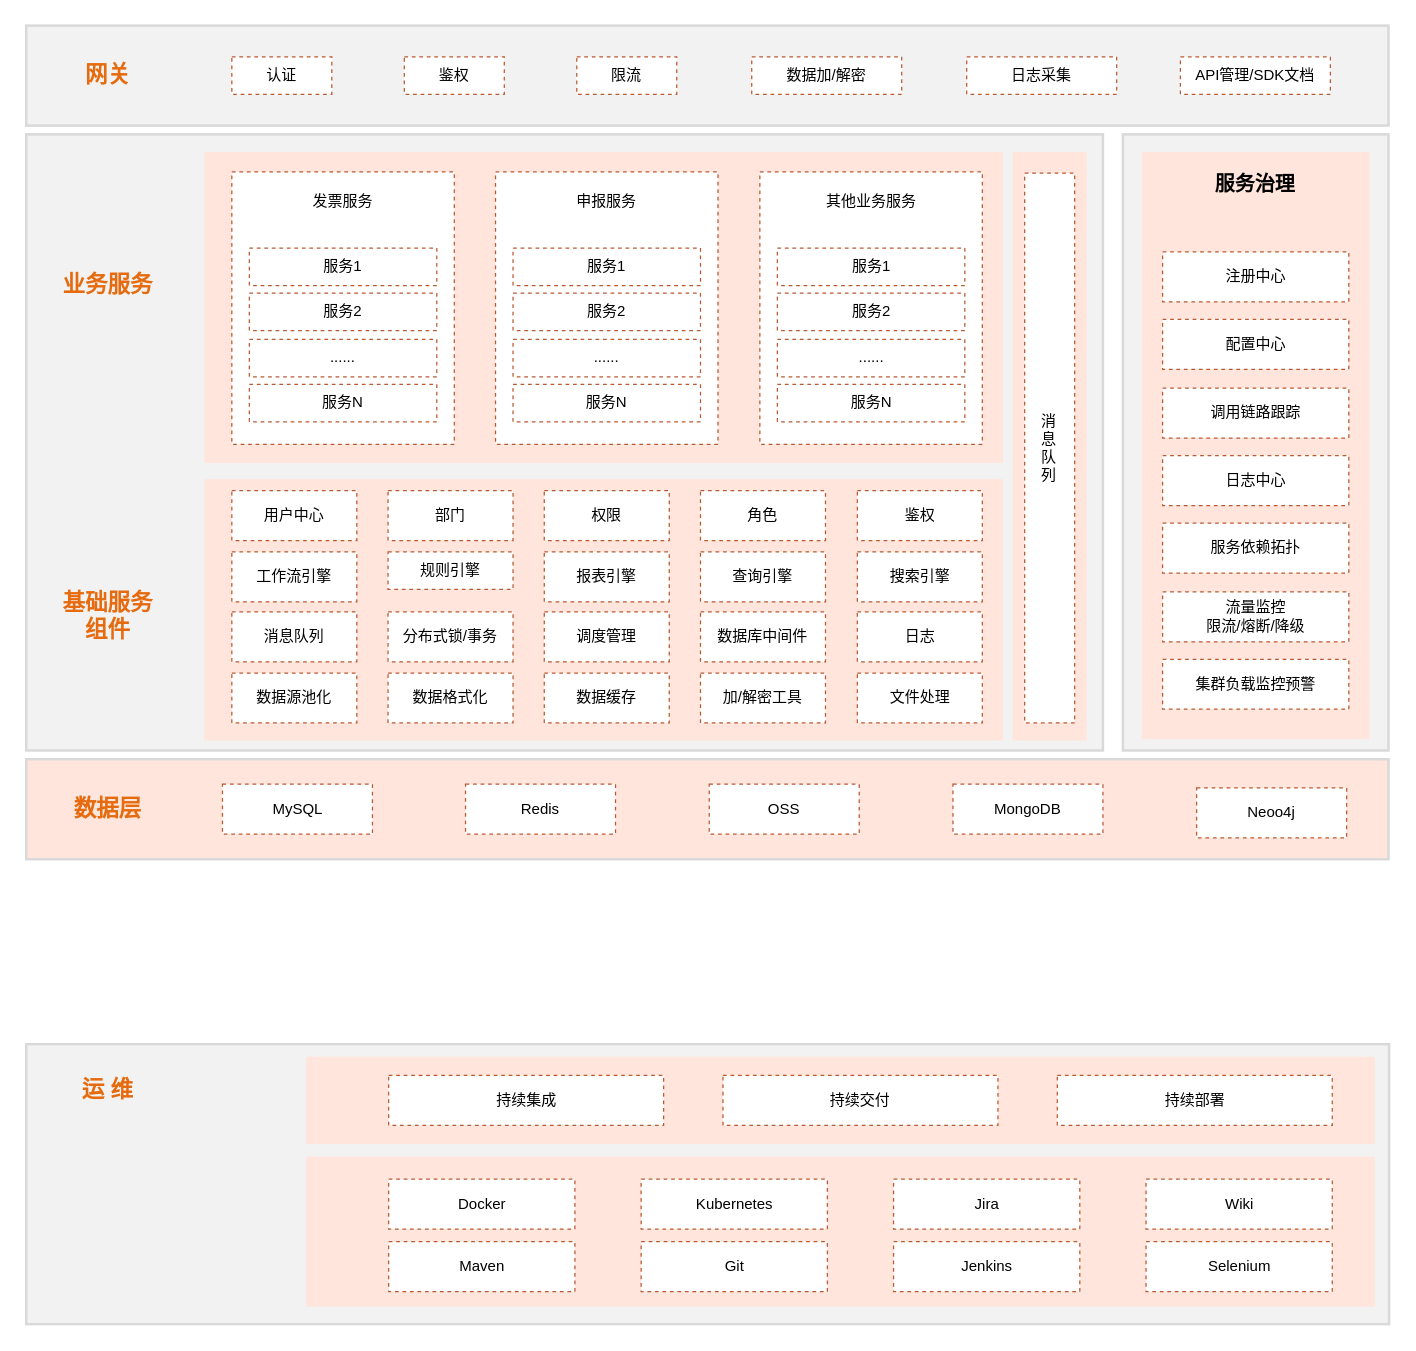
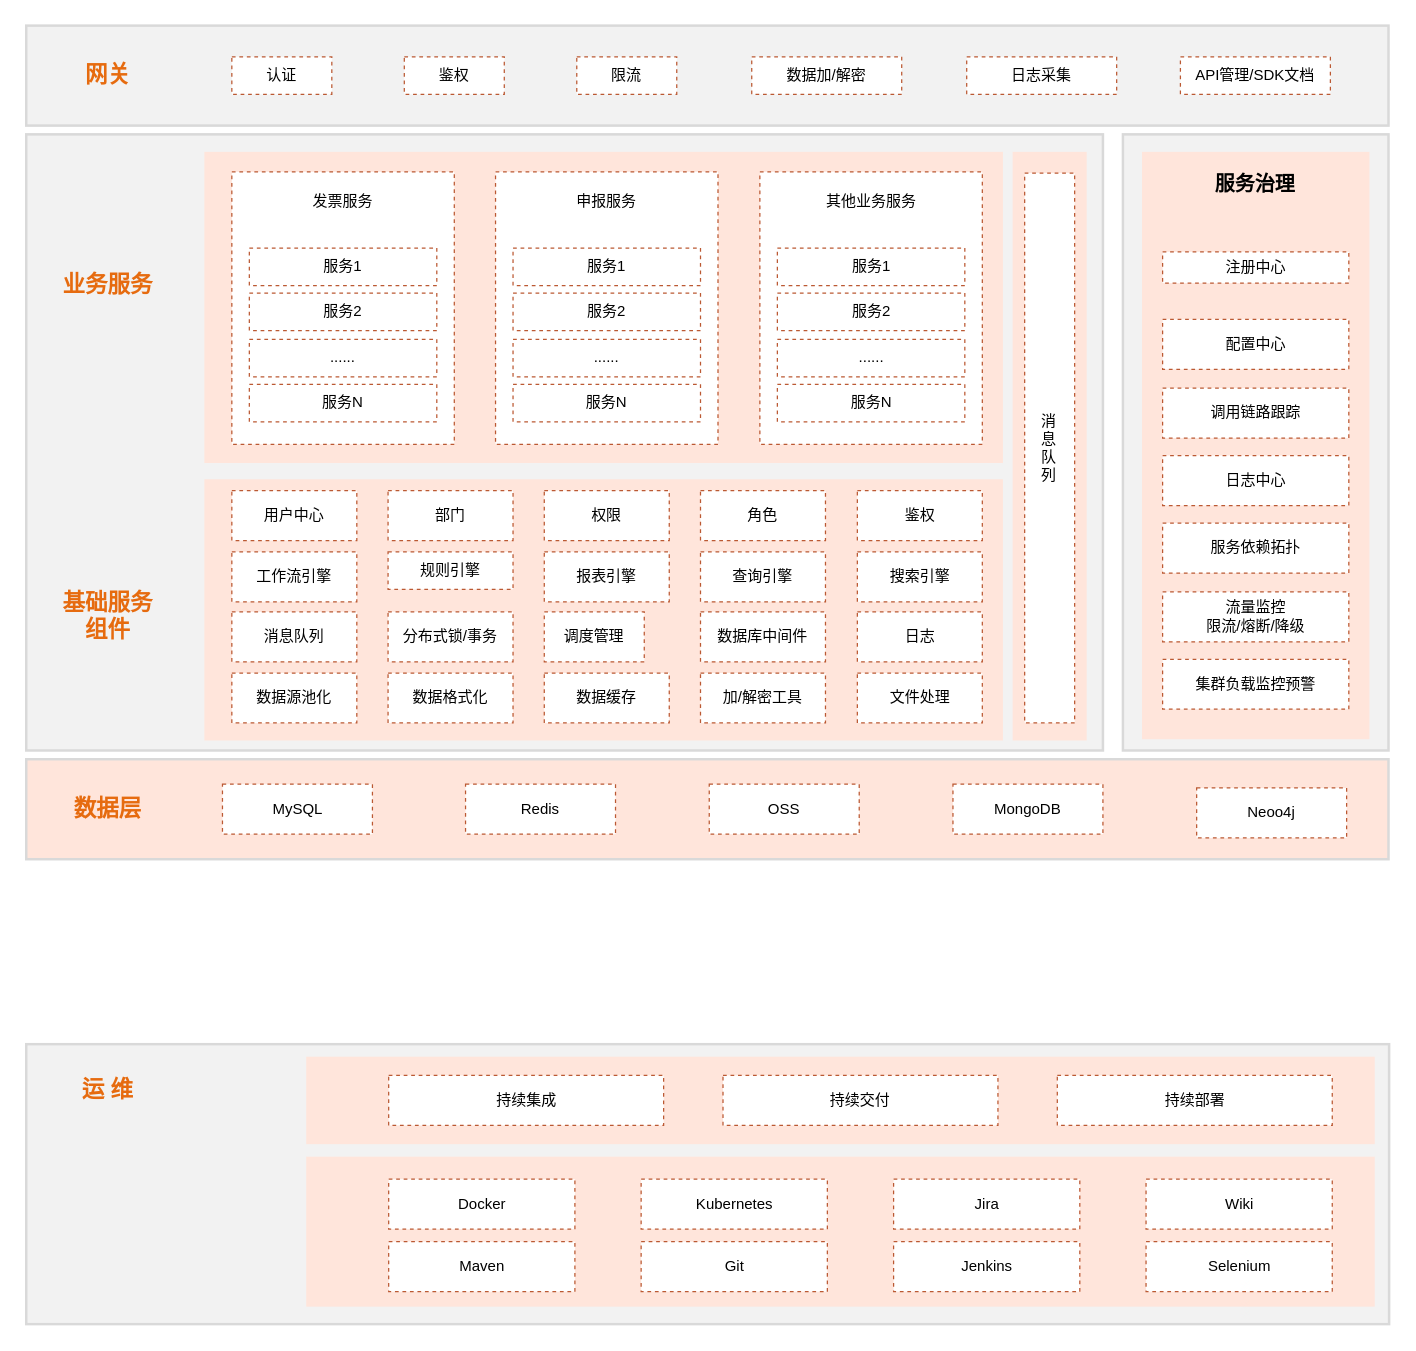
node "注册中心": size 186x50 -> 186x31
node "调度管理": size 125x50 -> 100x50
